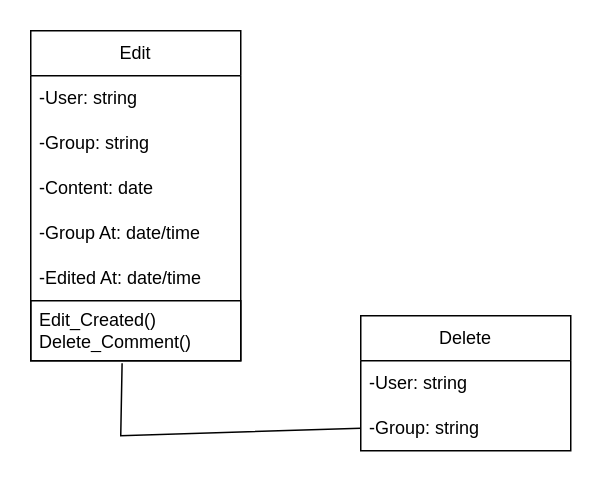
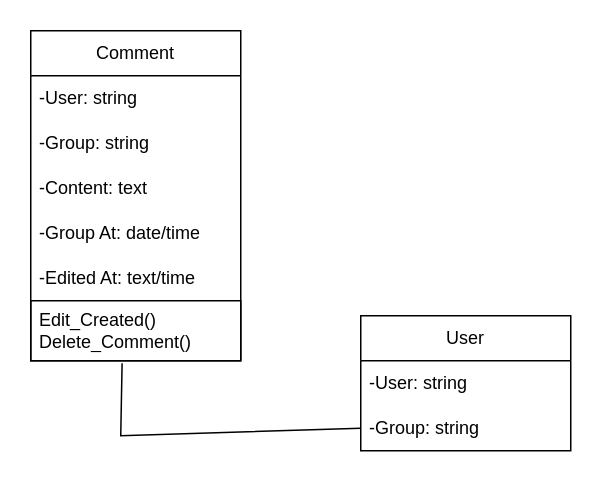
node "Edit": label "Edit" -> "Comment"
node "-Content: date": label "-Content: date" -> "-Content: text"
node "-Edited At: date/time": label "-Edited At: date/time" -> "-Edited At: text/time"
node "Delete": label "Delete" -> "User"
